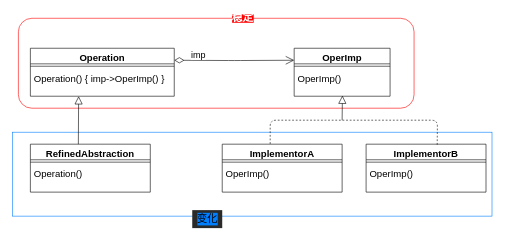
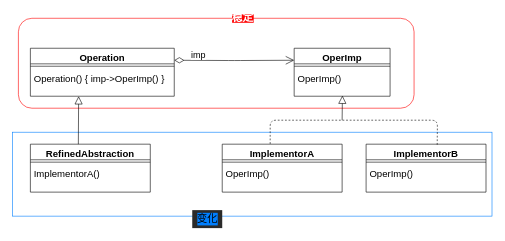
node "Operation()": label "Operation()" -> "ImplementorA()"
